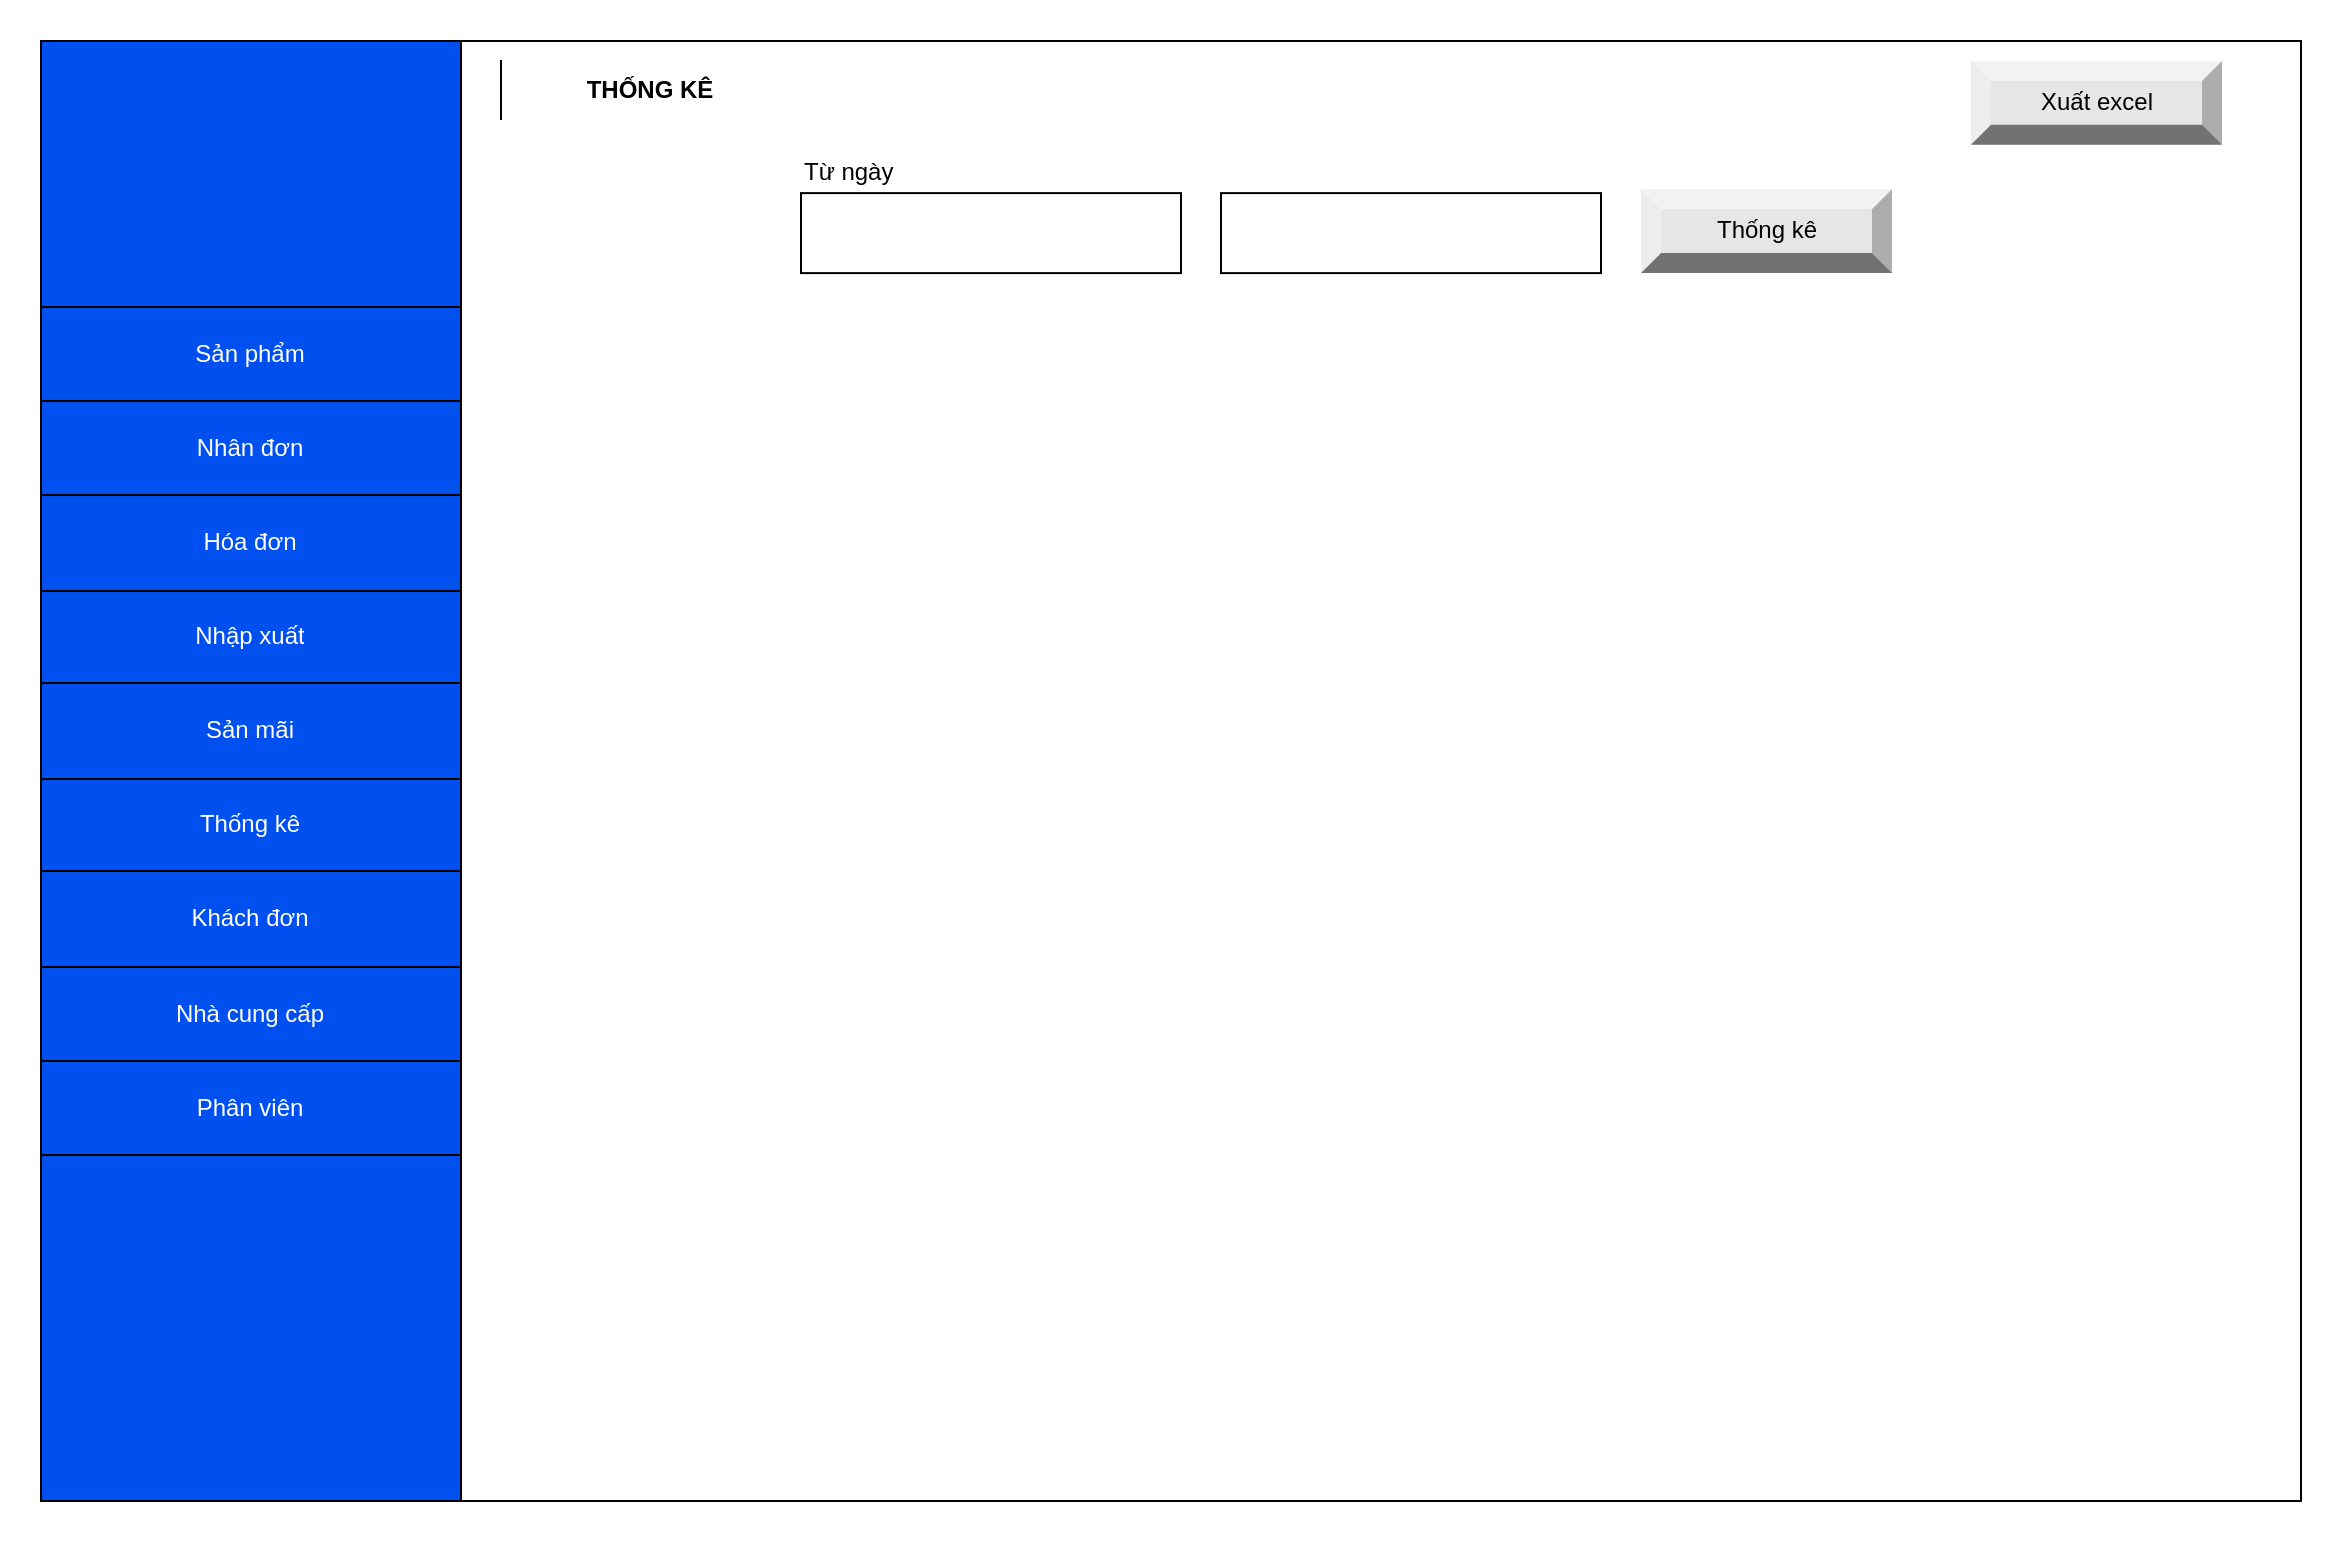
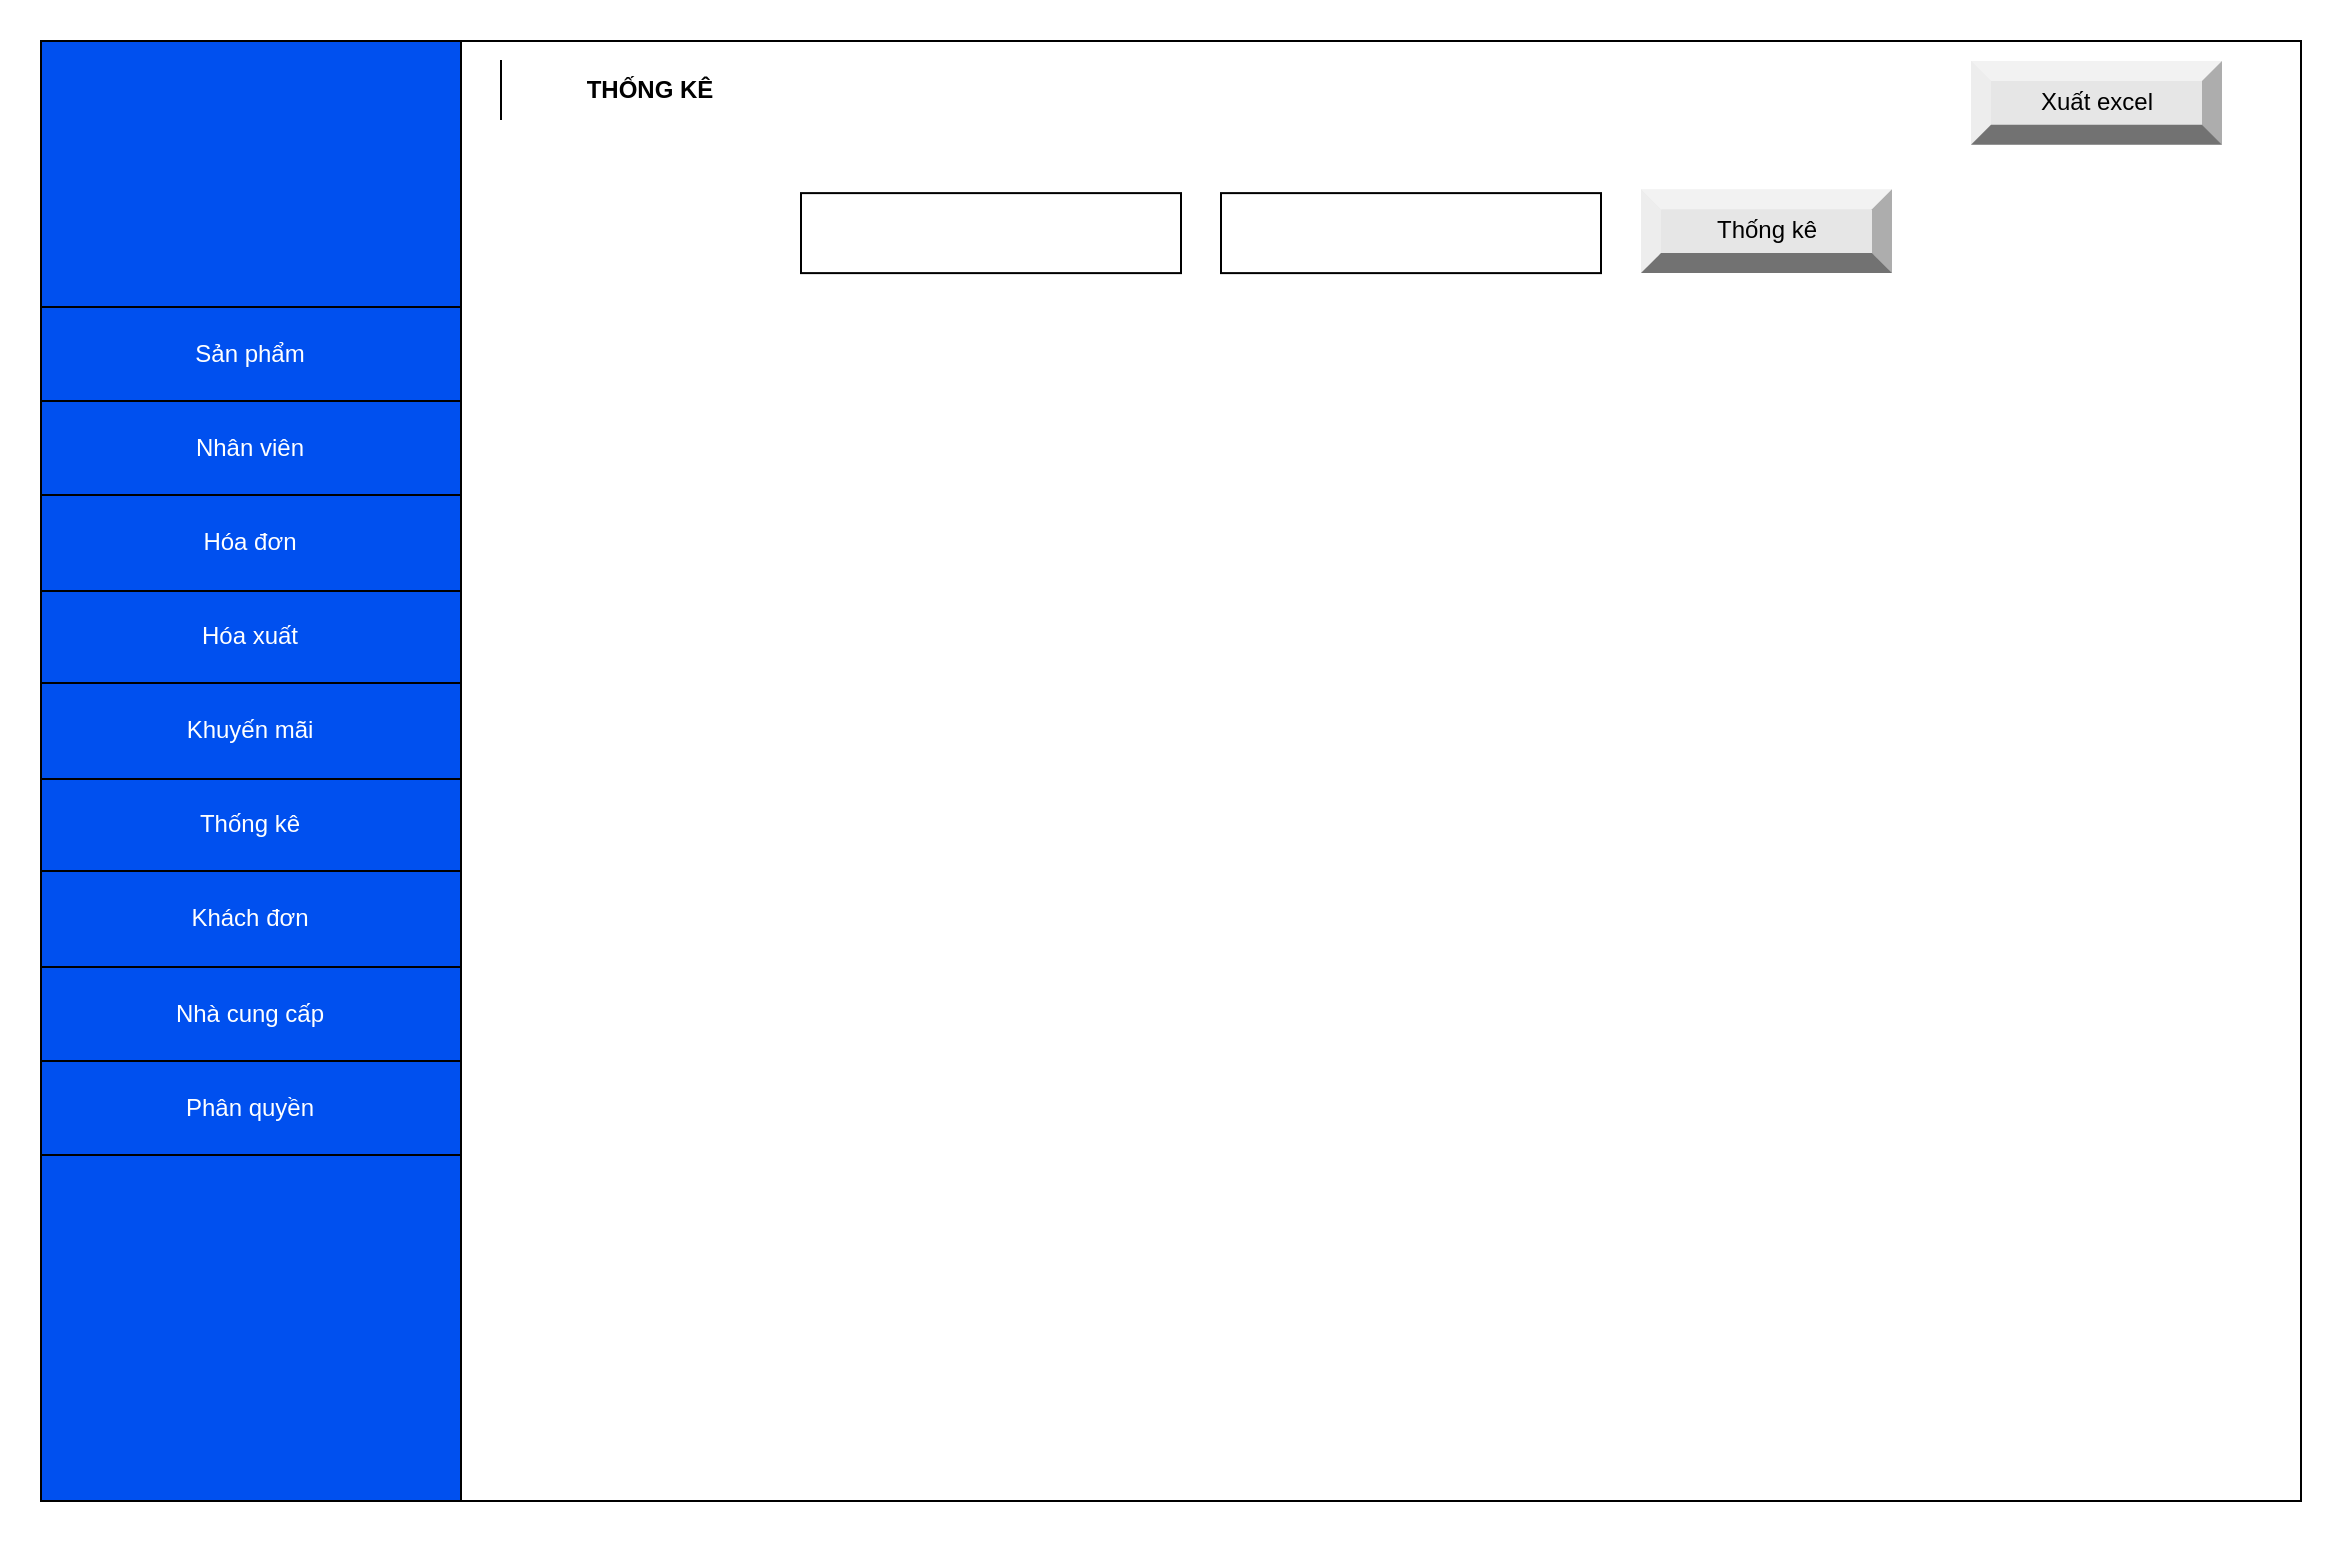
node "Từ ngày": removed
node "Nhân đơn": label "Nhân đơn" -> "Nhân viên"
node "Nhập xuất": label "Nhập xuất" -> "Hóa xuất"
node "Sản mãi": label "Sản mãi" -> "Khuyến mãi"
node "Phân viên": label "Phân viên" -> "Phân quyền"
